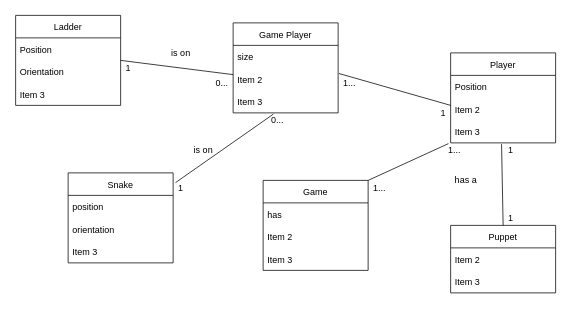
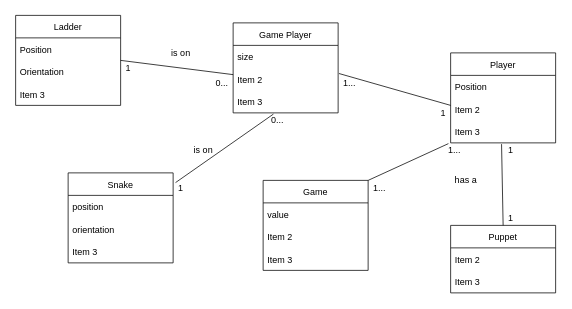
node "has": label "has" -> "value"
